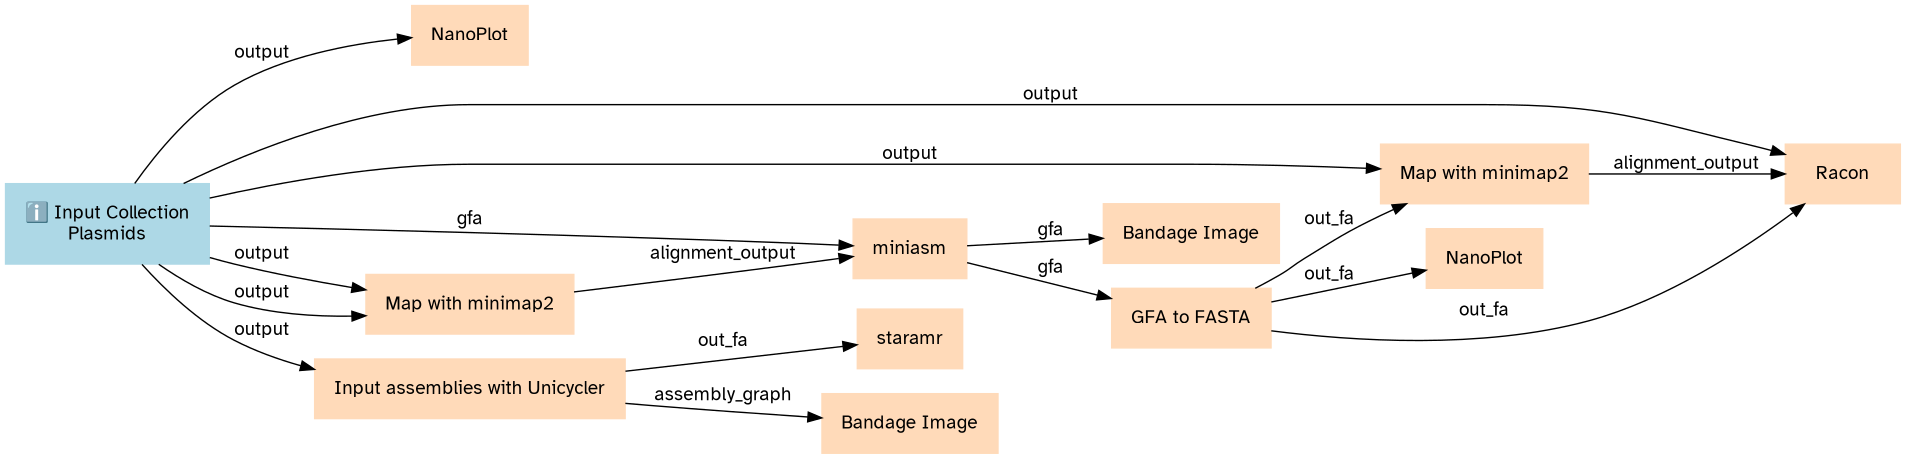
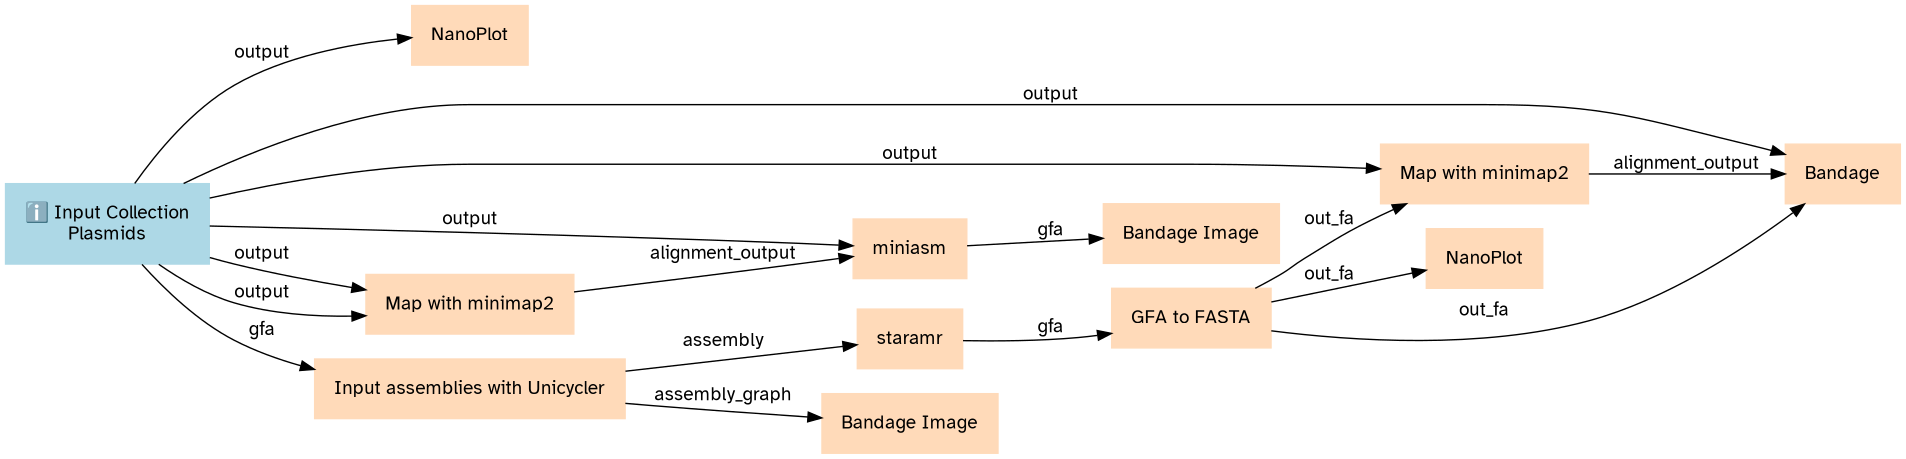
node "Racon": label "Racon" -> "Bandage"
edge "ℹ️ Input Collection Plasmids" -> "miniasm": label "gfa" -> "output"
edge "miniasm" -> "GFA to FASTA": now "staramr" -> "GFA to FASTA"
edge "ℹ️ Input Collection Plasmids" -> "Input assemblies with Unicycler": label "output" -> "gfa"
edge "Input assemblies with Unicycler" -> "staramr": label "out_fa" -> "assembly"
